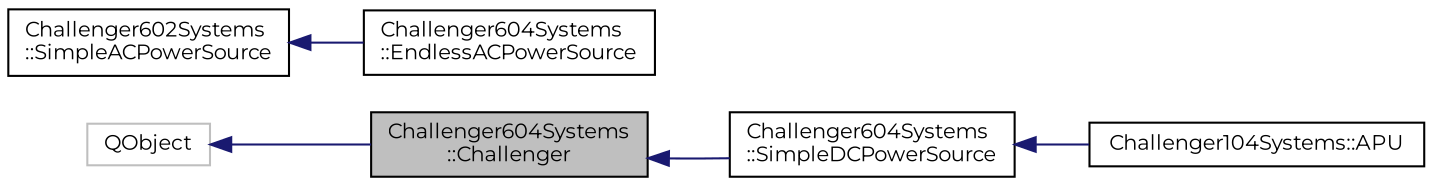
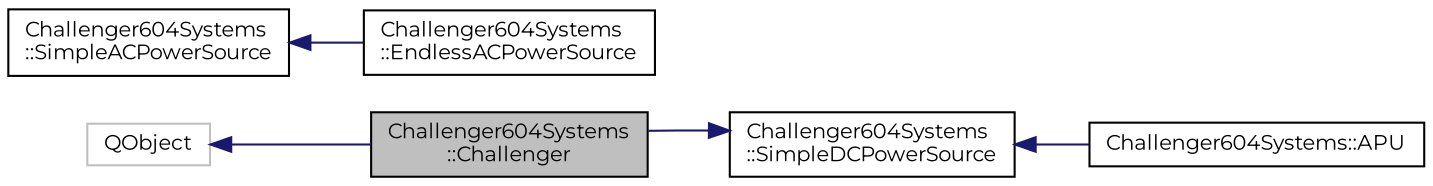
node "Challenger602Systems ::SimpleACPowerSource": label "Challenger602Systems ::SimpleACPowerSource" -> "Challenger604Systems ::SimpleACPowerSource"
node "Challenger104Systems::APU": label "Challenger104Systems::APU" -> "Challenger604Systems::APU"
edge "Challenger604Systems ::SimpleDCPowerSource" -> "Challenger604Systems ::Challenger": reversed
